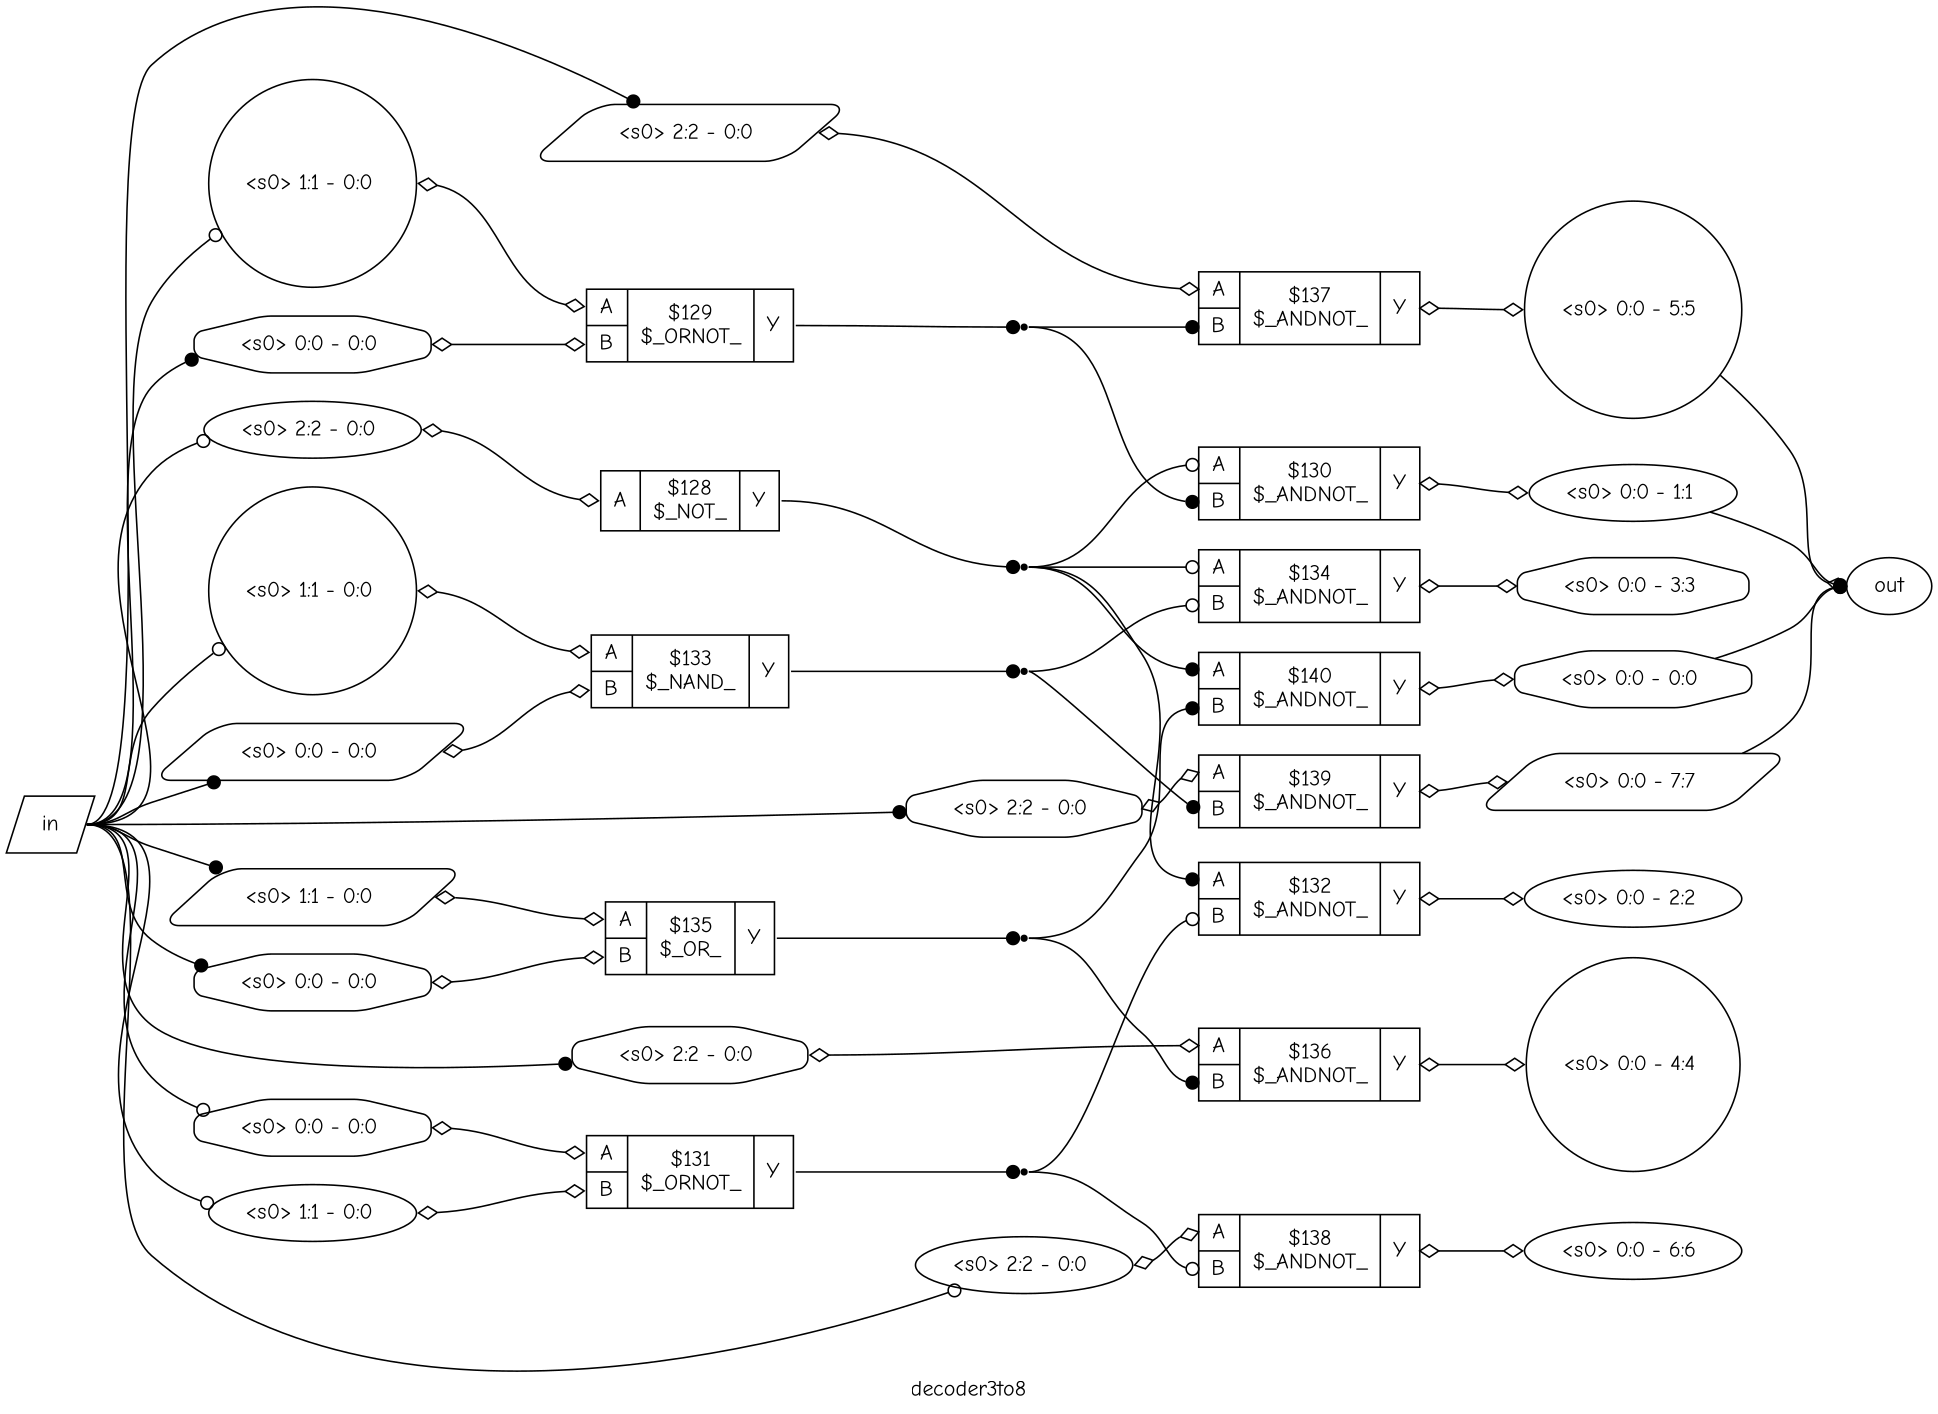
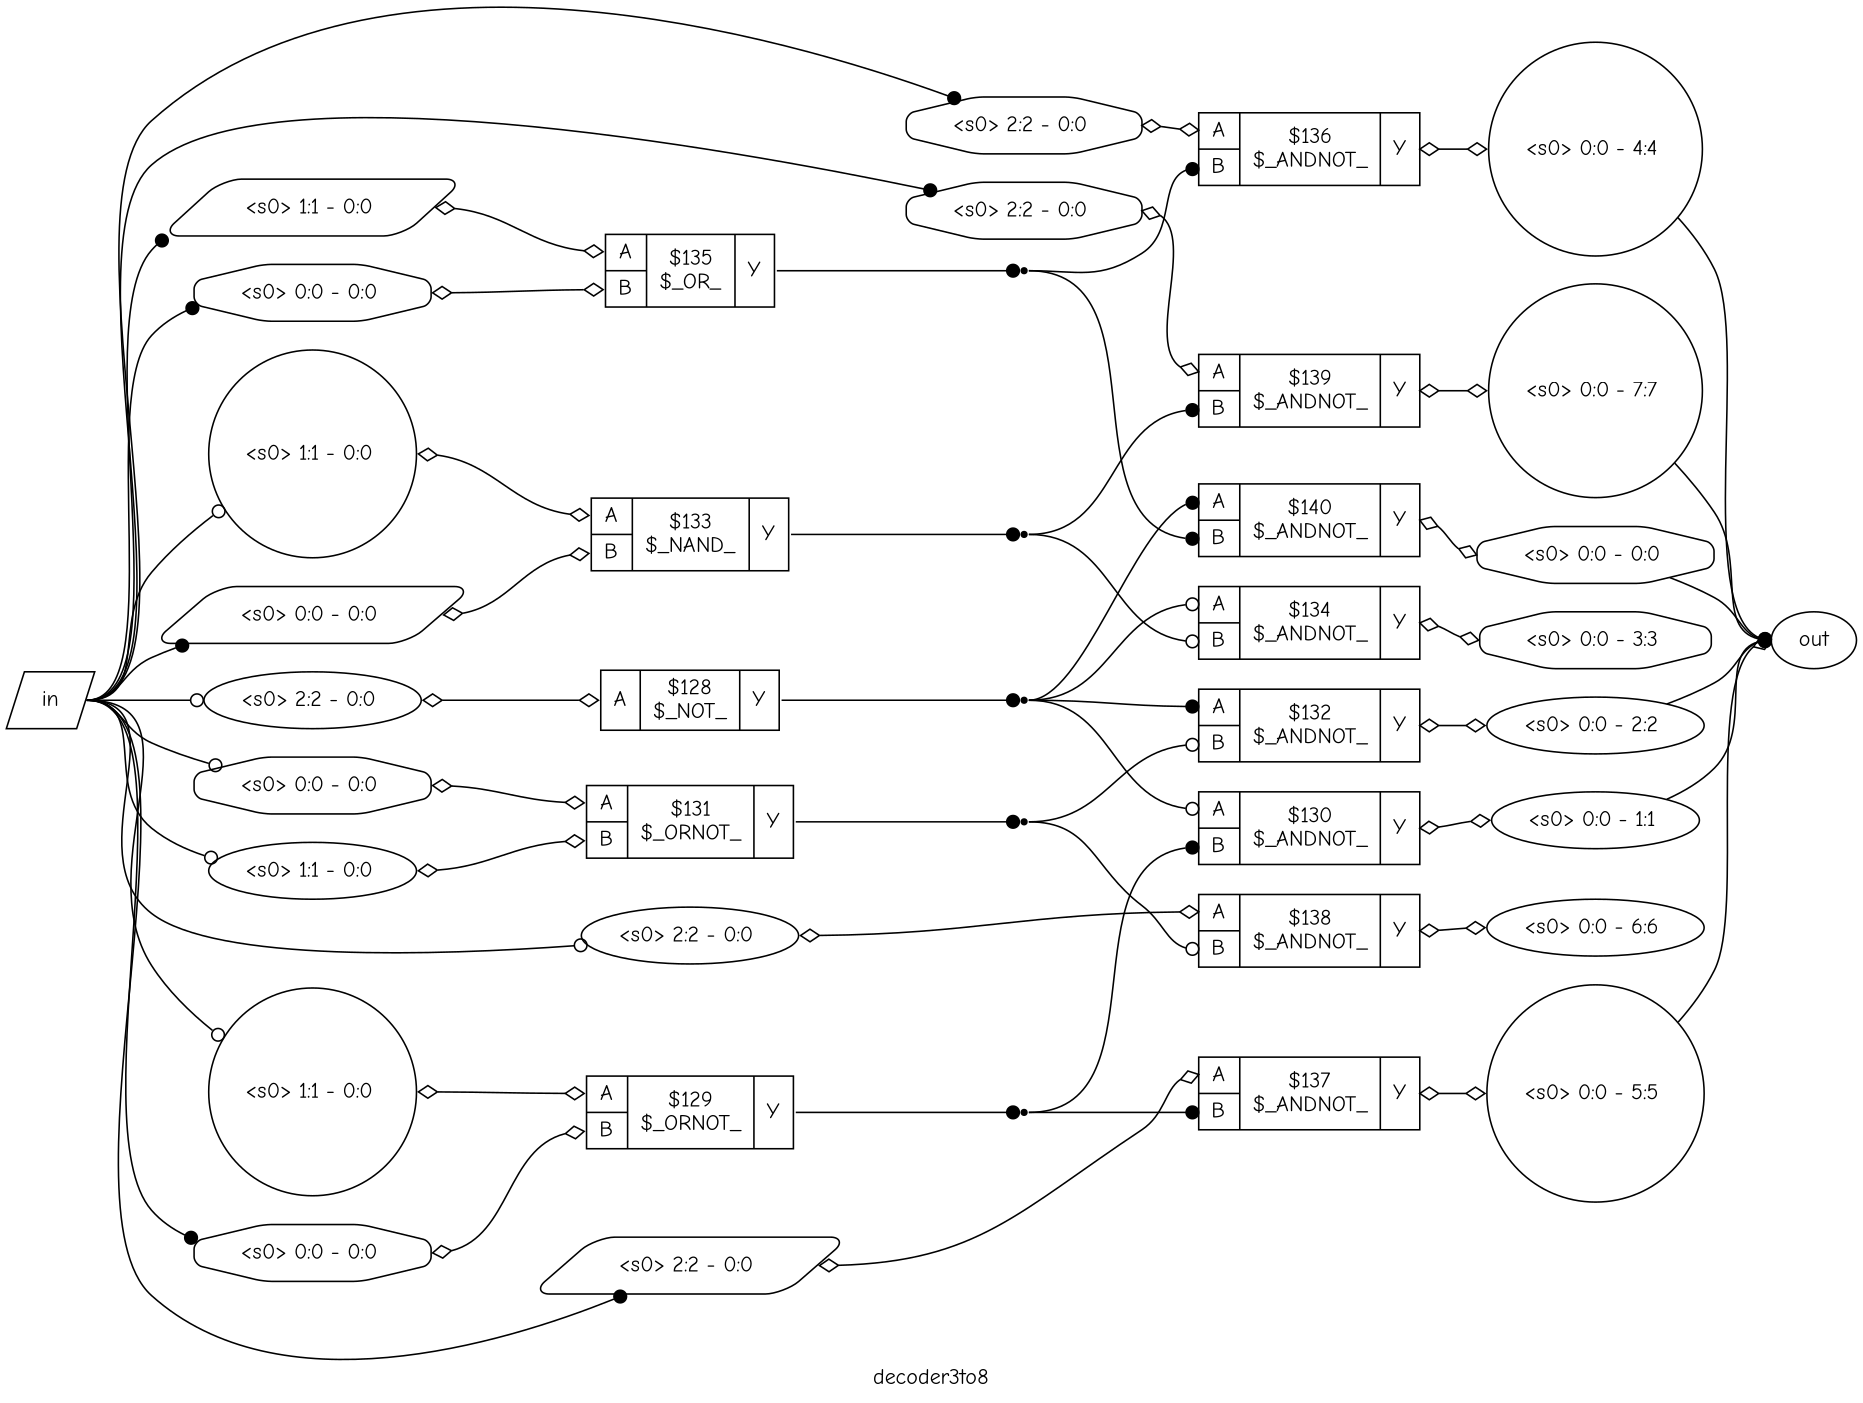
edge "<s0> 0:0 - 4:4" -> "out": added
edge "<s0> 0:0 - 2:2" -> "out": added
node "<s0> 0:0 - 7:7": shape parallelogram -> circle
